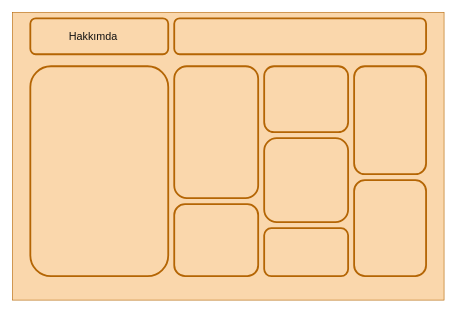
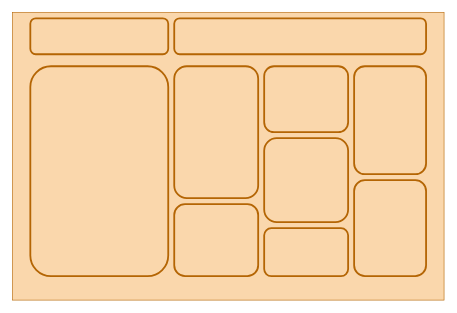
node "Hakkımda": removed
